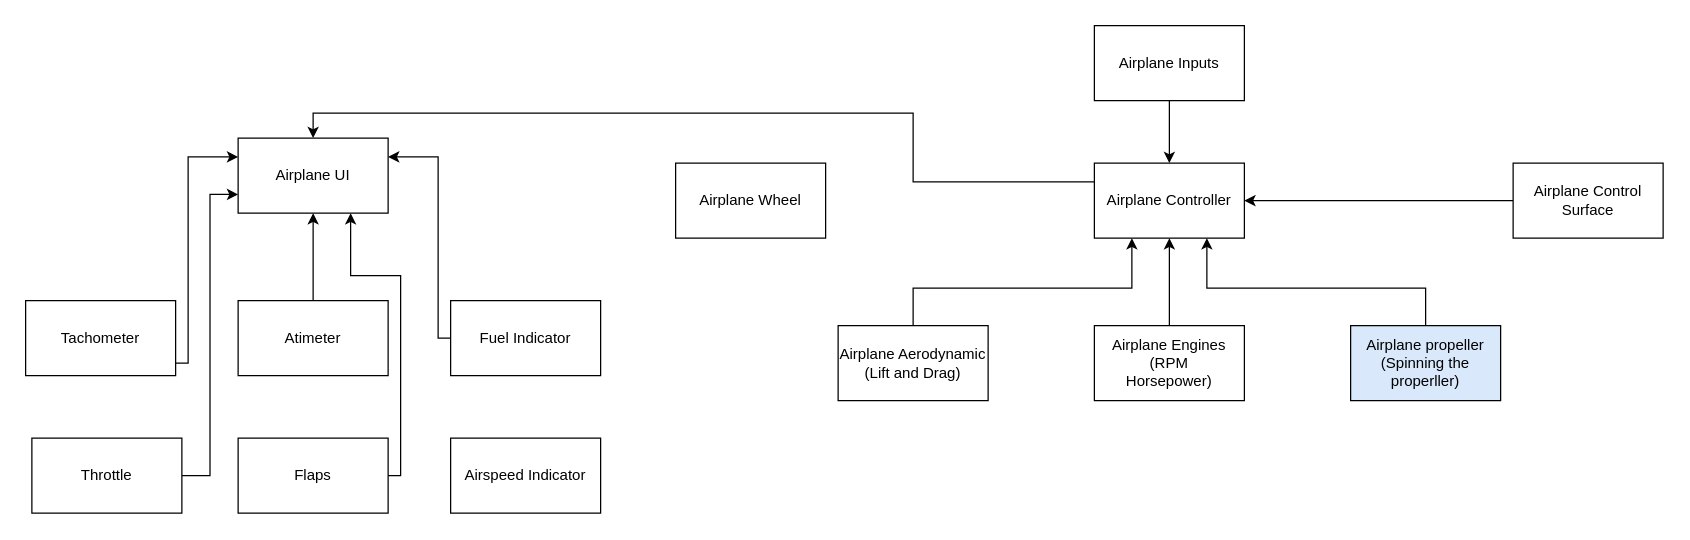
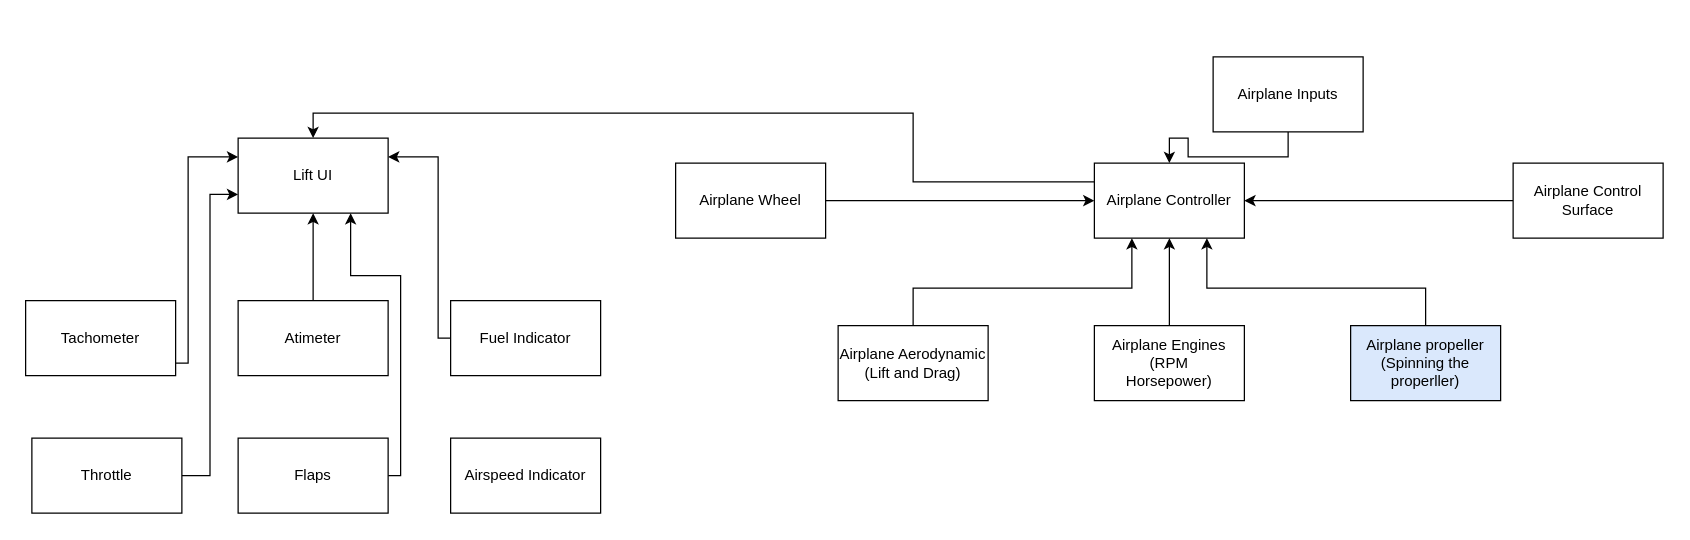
node "Airplane Inputs": moved (1169, 63) -> (1288, 94)
node "Airplane UI": label "Airplane UI" -> "Lift UI"
edge "Airplane Wheel" -> "Airplane Controller": added
